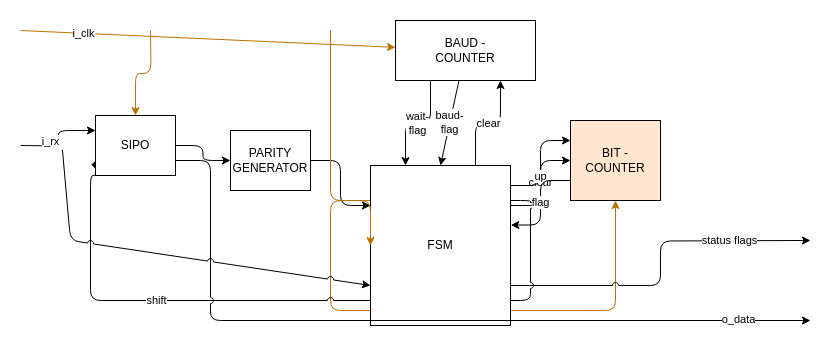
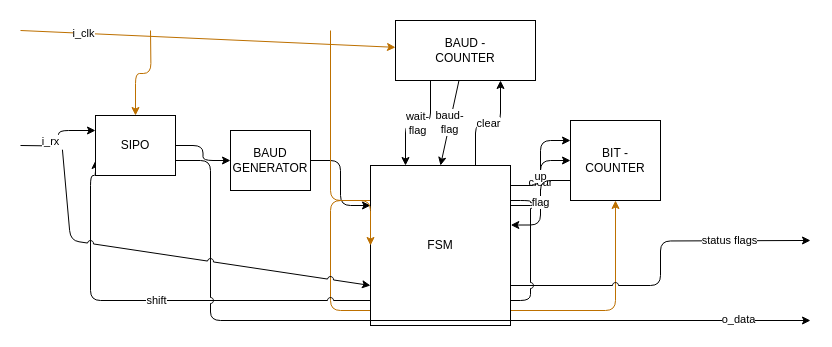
node "PARITY GENERATOR": label "PARITY GENERATOR" -> "BAUD GENERATOR"
node "BIT - COUNTER": fillcolor #ffe6cc -> #ffffff
edge "FSM" -> "SIPO": arrowhead diamond -> classic
